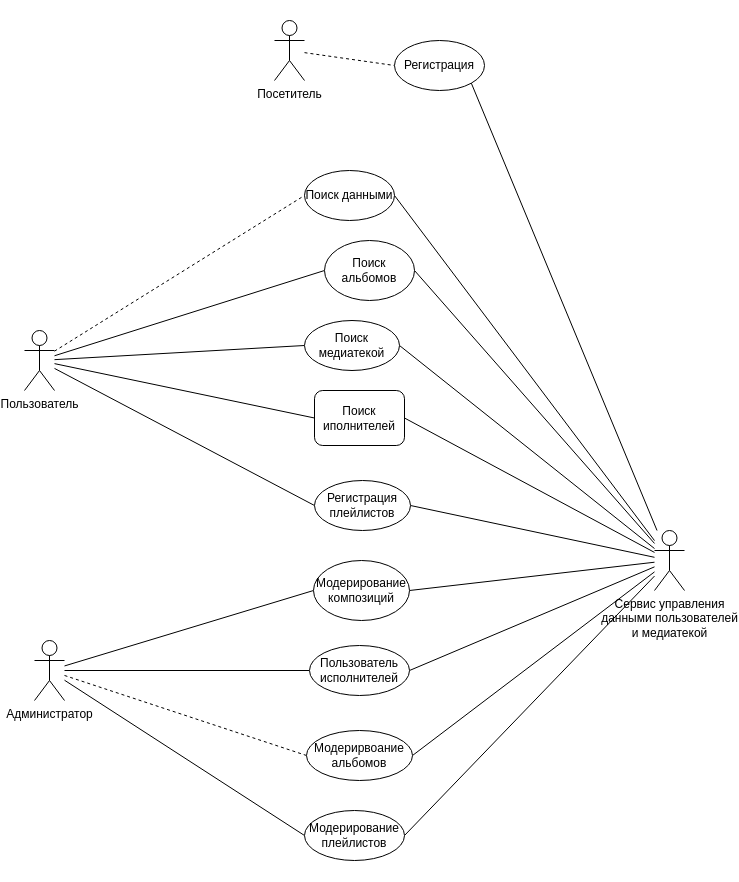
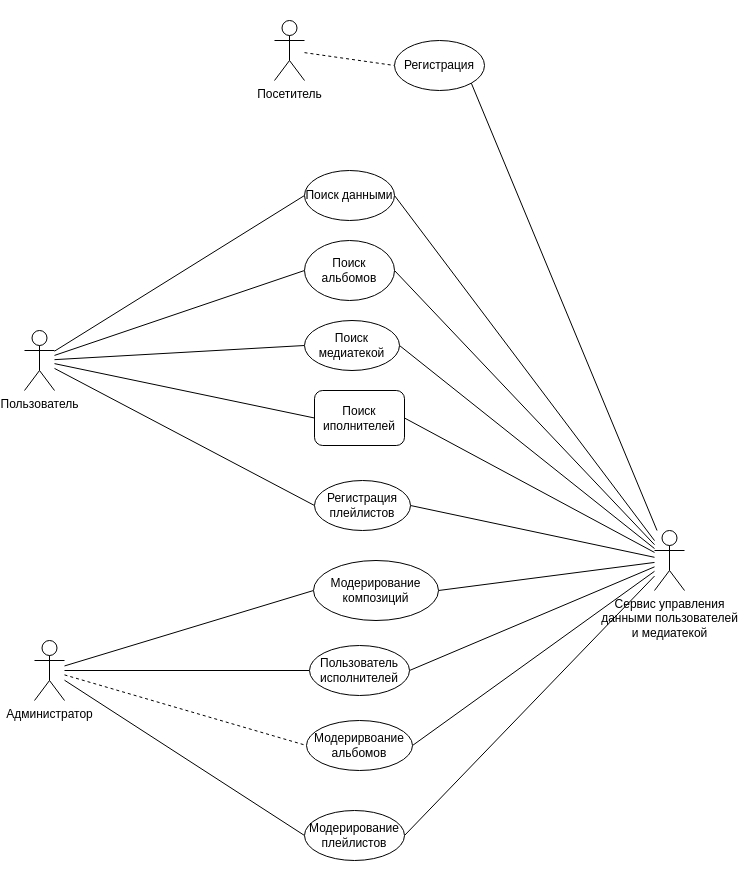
node "Поиск альбомов": moved (370, 271) -> (350, 271)
edge "Поиск данными" -- "Пользователь": style dashed -> solid
node "Модерирование композиций": size 96x60 -> 125x60
node "Модерирвоание альбомов": moved (360, 756) -> (360, 746)
